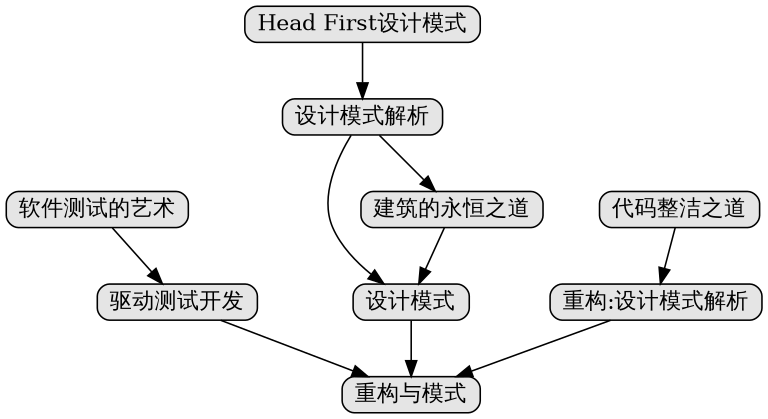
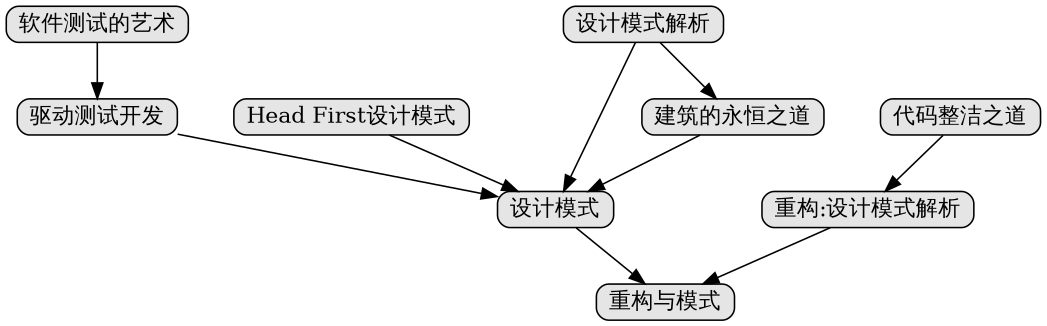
edge "Head First设计模式" -> "设计模式解析": now "Head First设计模式" -> "设计模式"
edge "驱动测试开发" -> "重构与模式": now "驱动测试开发" -> "设计模式"
